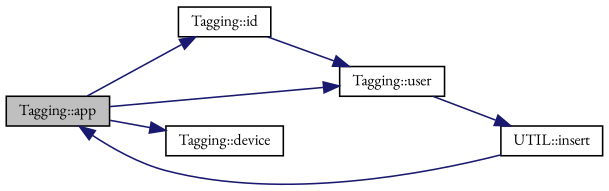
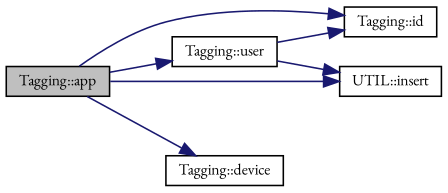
edge "Tagging::id" -> "Tagging::user": reversed
edge "UTIL::insert" -> "Tagging::app": reversed
